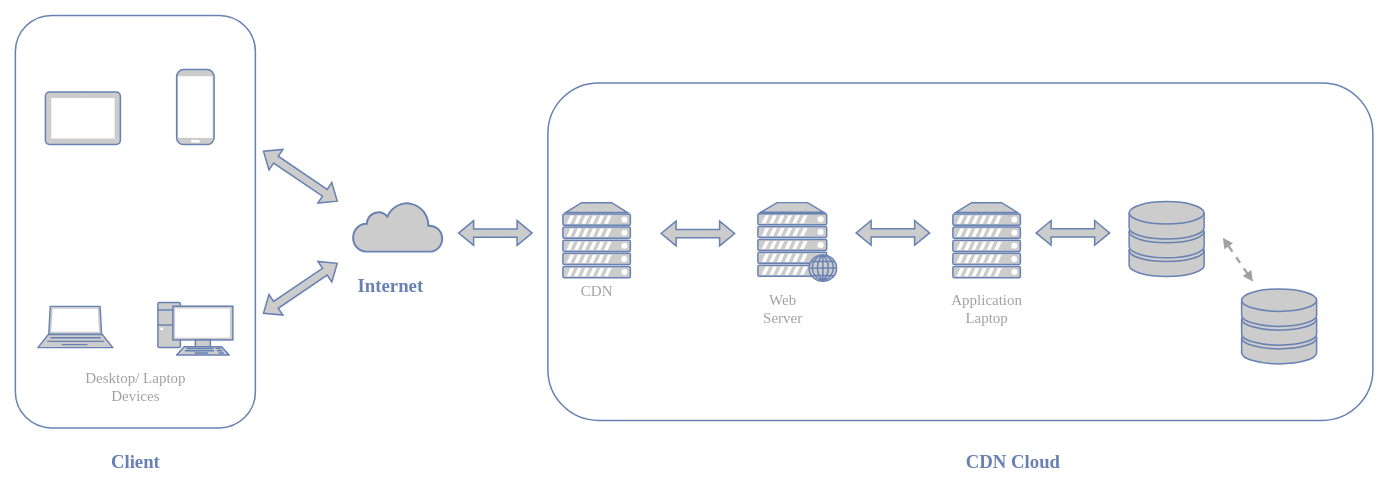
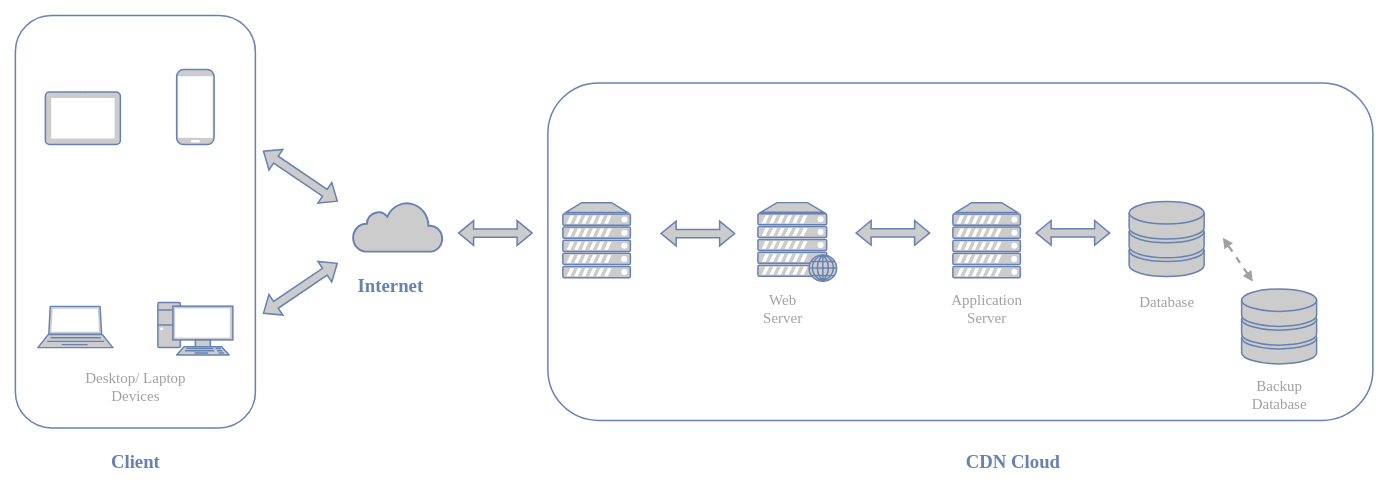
node "CDN": removed
node "Database": added
node "Application Laptop": label "Application Laptop" -> "Application Server"
node "Backup Database": added
